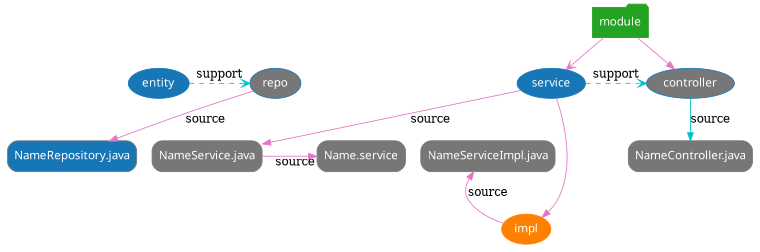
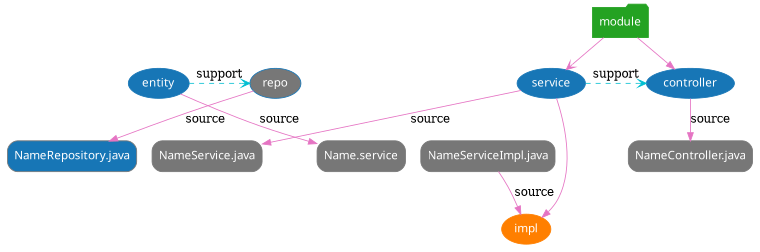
node "controller": fillcolor #777777 -> #1776b6
edge "controller" -> "NameController.java": color #00bed1 -> #e574c3
edge "NameService.java" -> "Name.service": now "entity" -> "Name.service"
edge "impl" -> "NameServiceImpl.java": reversed
